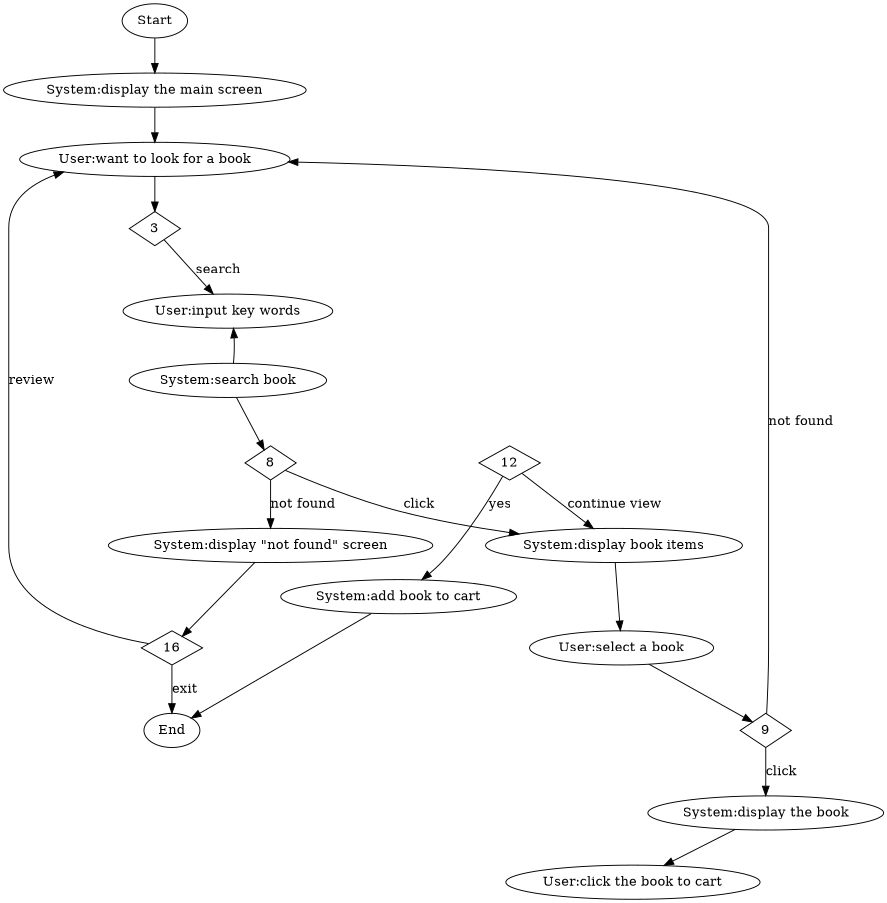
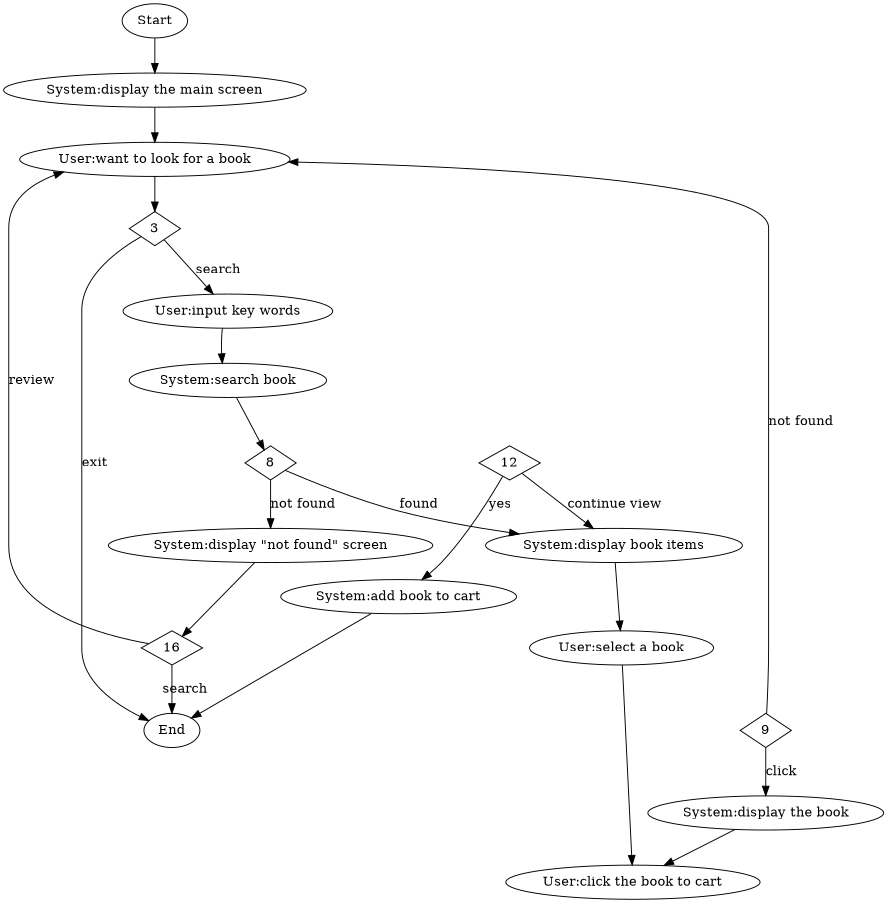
edge "System:search book" -> "User:input key words": reversed
edge "3" -> "End": added, label "exit"
edge "8" -> "System:display book items": label "click" -> "found"
edge "16" -> "End": label "exit" -> "search"
edge "User:select a book" -> "9": now "User:select a book" -> "User:click the book to cart"
